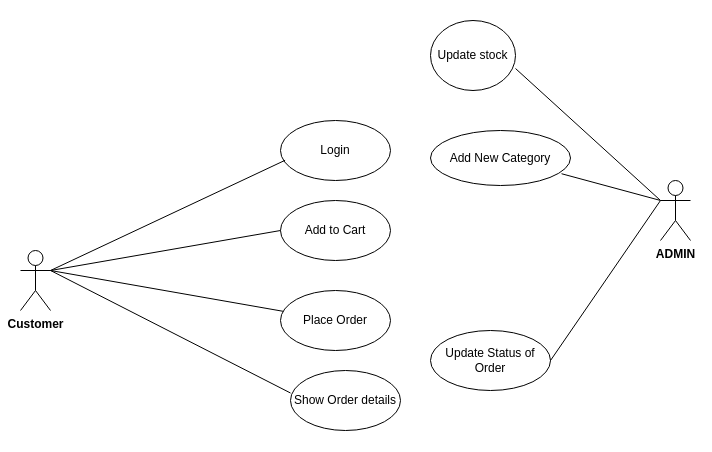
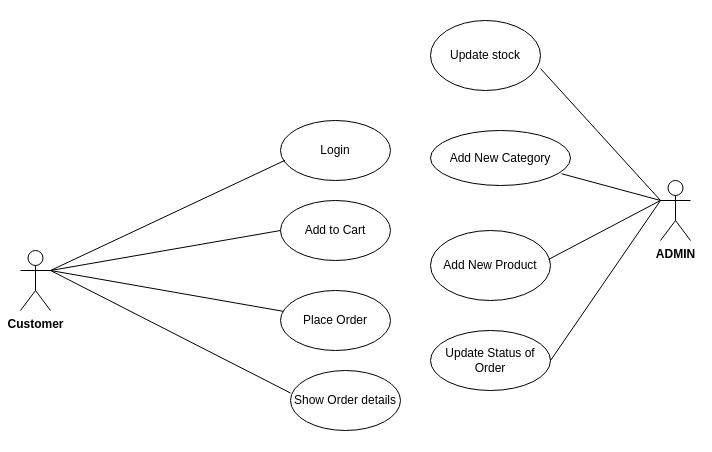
node "Update stock": size 85x70 -> 110x70
edge "ADMIN" -- "Add New Product": added
node "Add New Product": added
